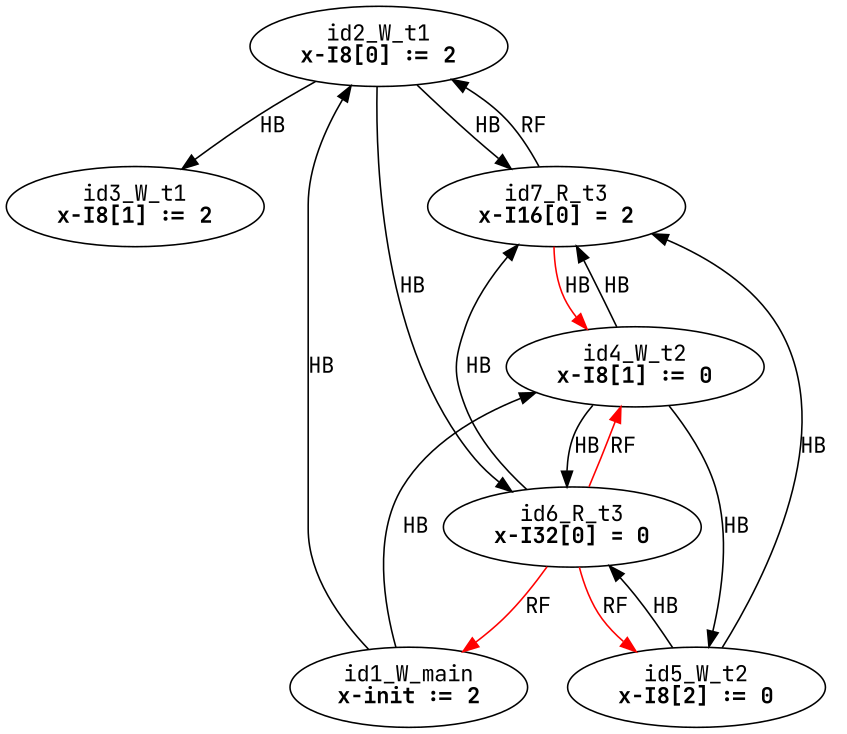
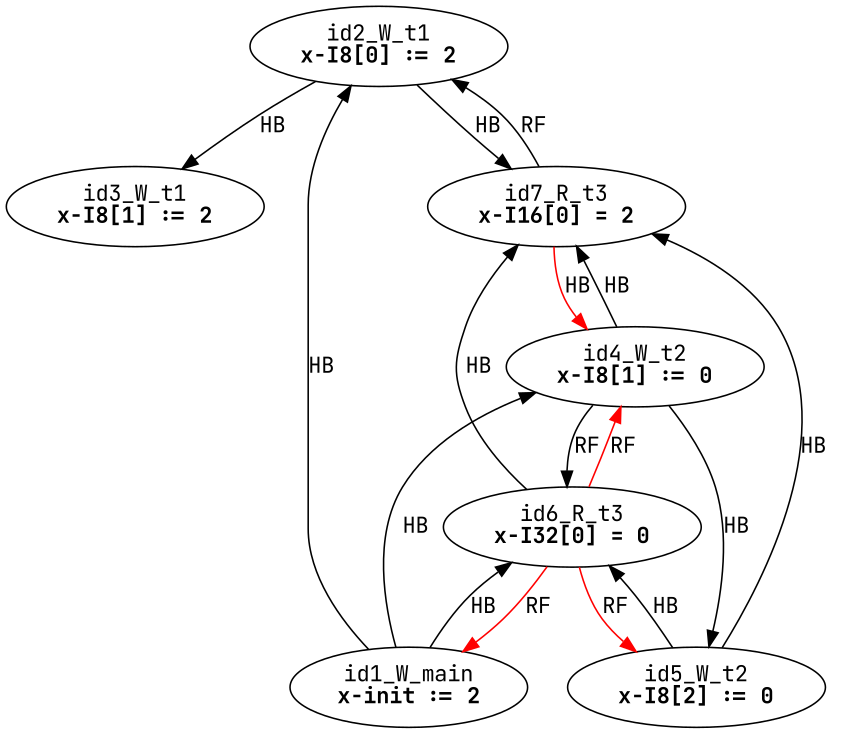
edge "id2_W_t1" -> "id6_R_t3": now "id1_W_main" -> "id6_R_t3"
edge "id4_W_t2" -> "id6_R_t3": label "HB" -> "RF"
